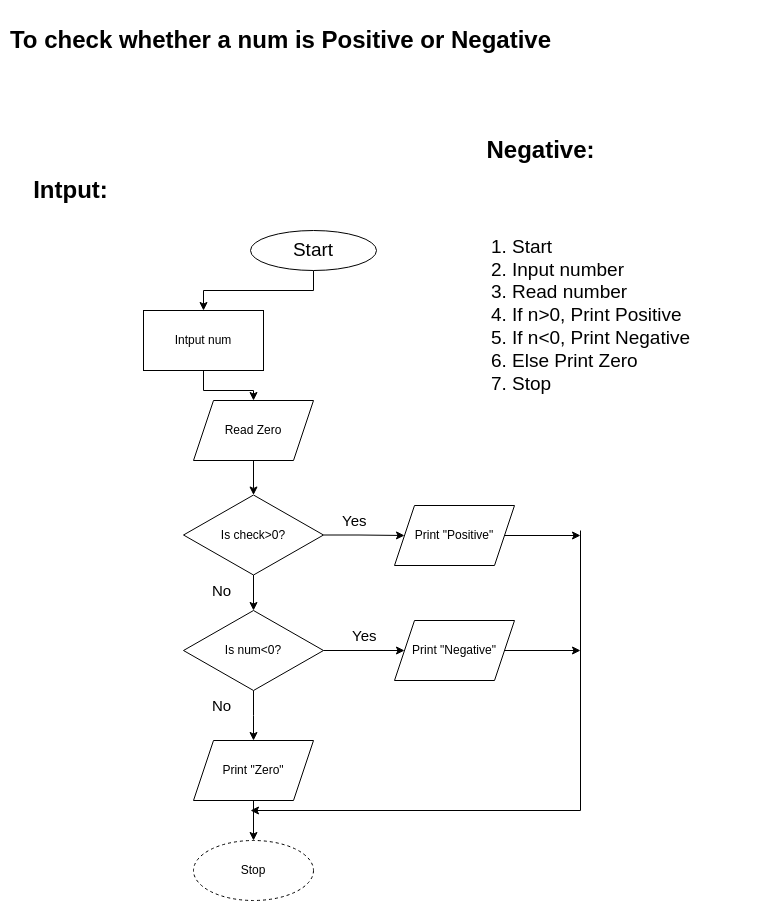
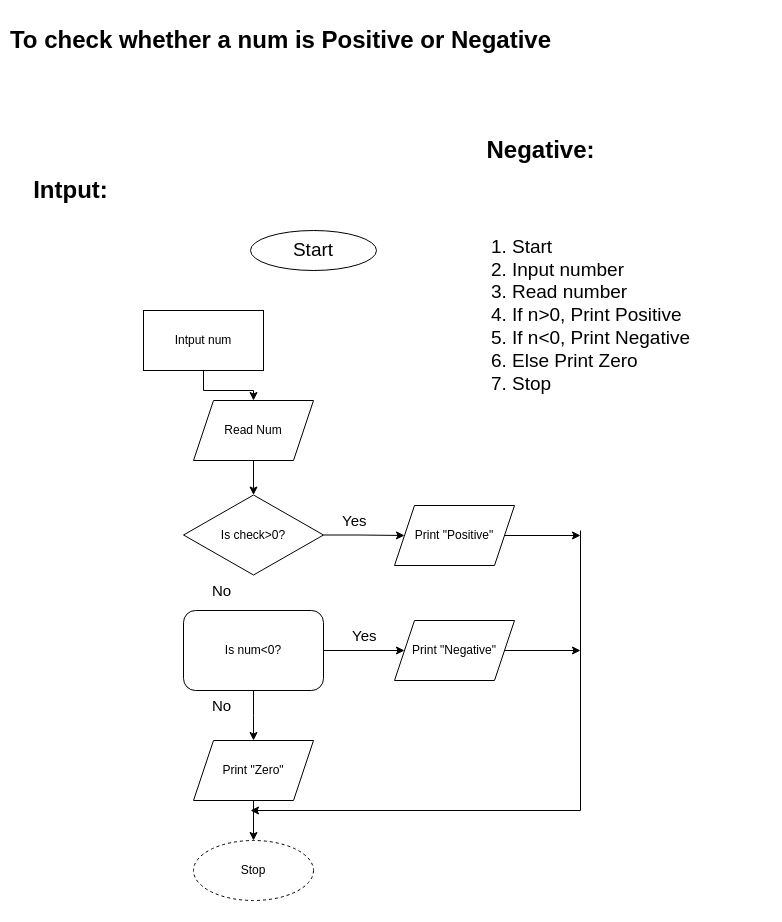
edge "Start" -> "Intput num": removed
node "Read Zero": label "Read Zero" -> "Read Num"
edge "Is check>0?" -> "Is num<0?": removed
node "Is num<0?": shape diamond -> rounded rectangle
